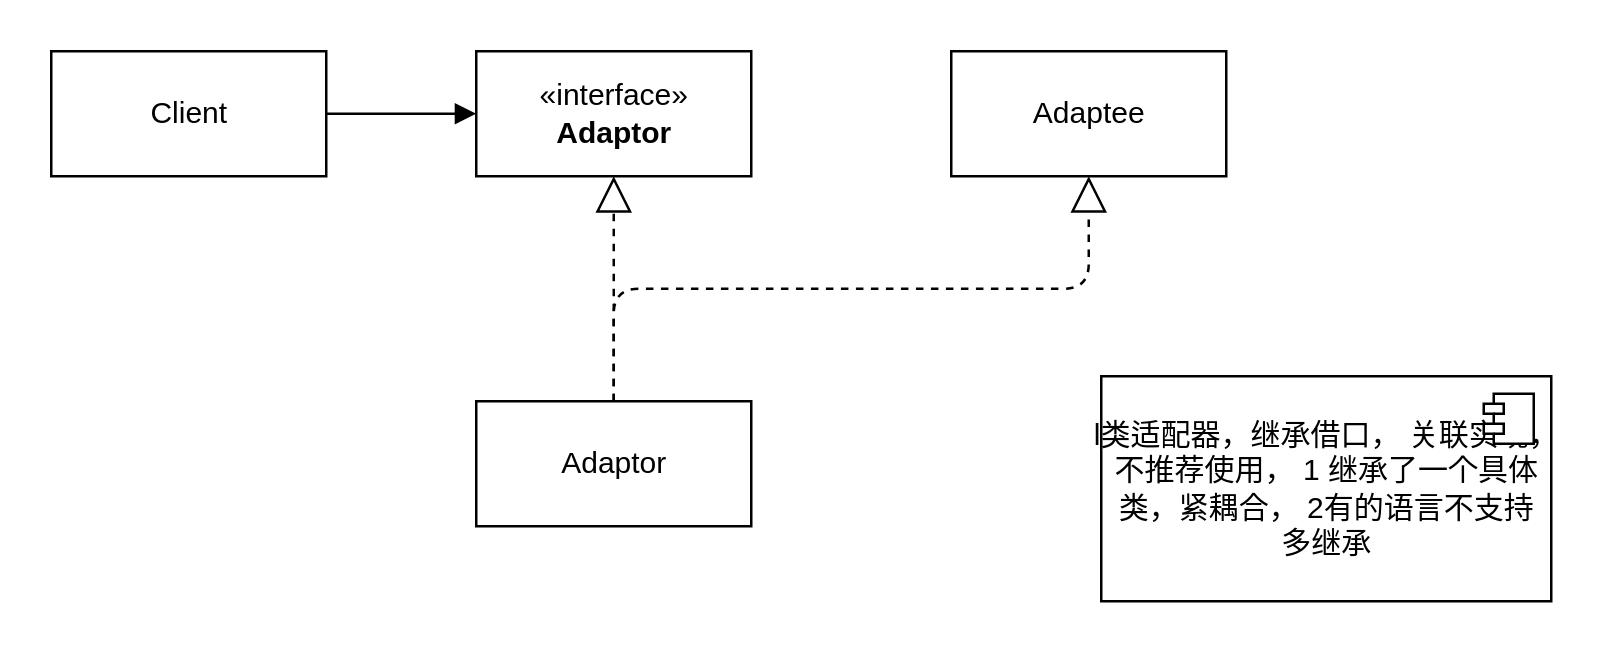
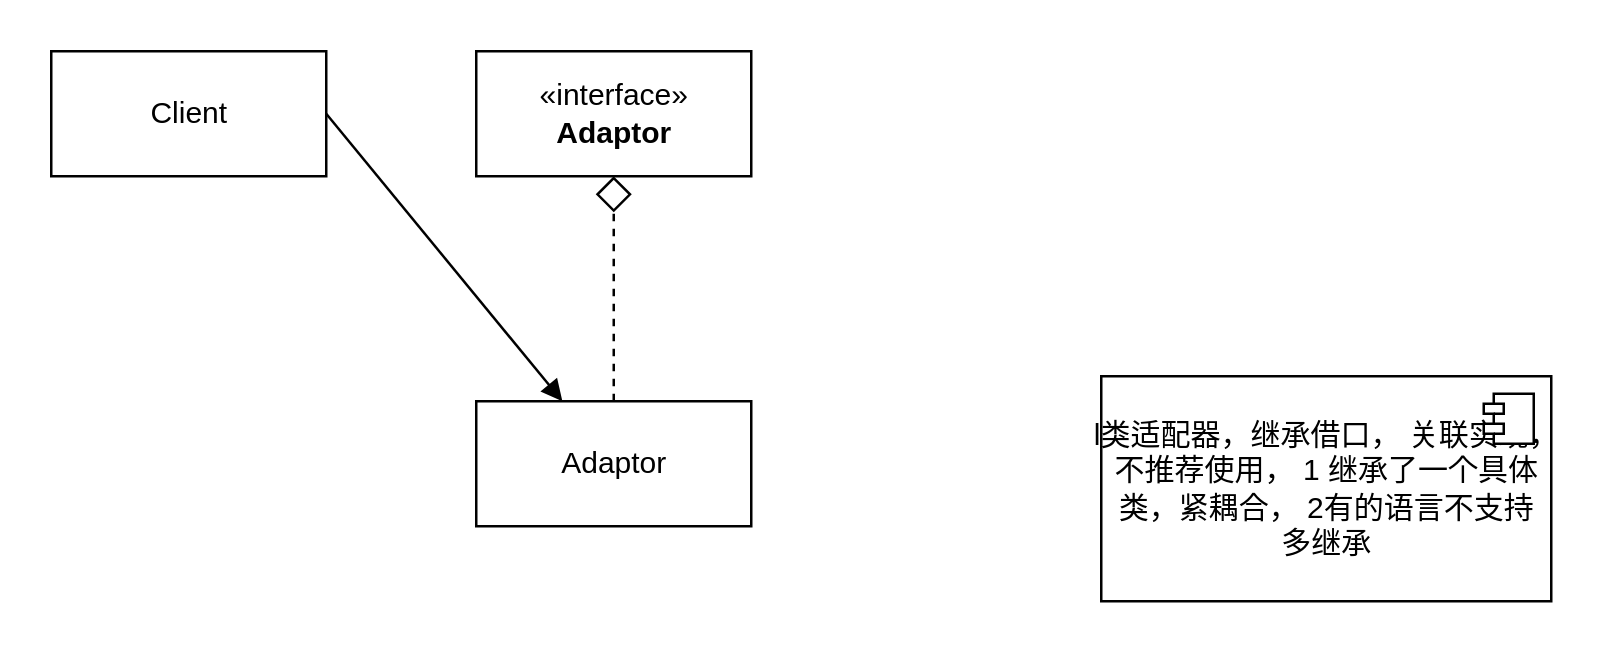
edge "Client" -> "«interface» Adaptor": now "Client" -> "Adaptor"
node "Adaptee": removed
edge "Adaptor" -> "«interface» Adaptor": arrowhead block -> diamond
edge "Adaptor" -> "Adaptee": removed
